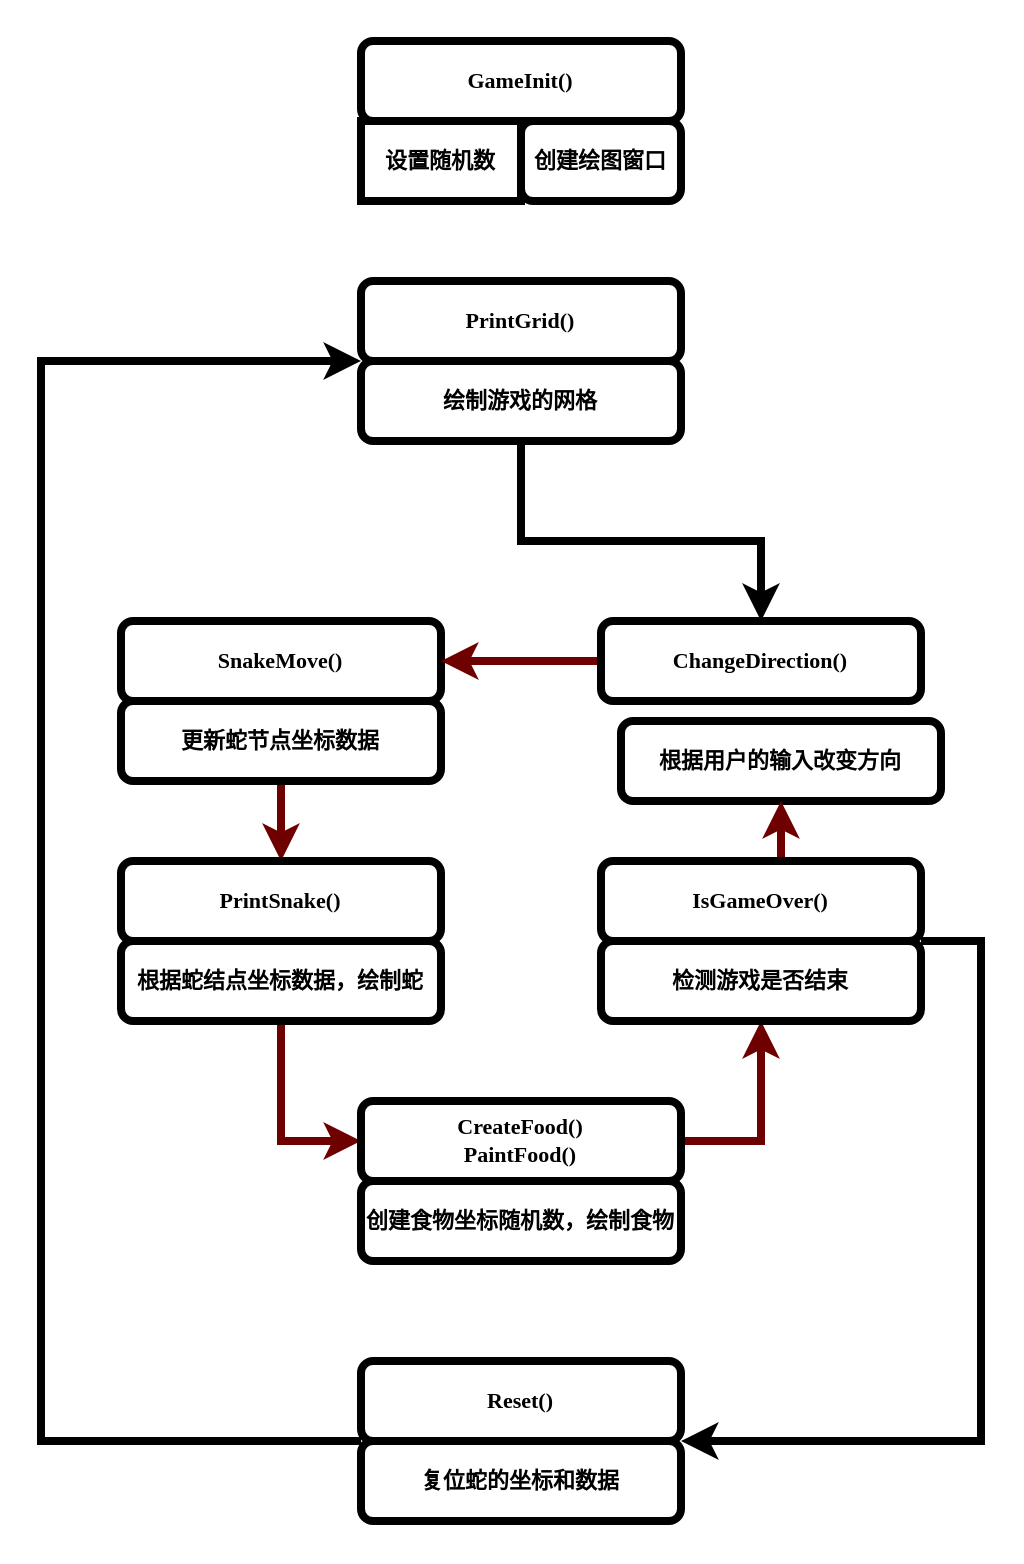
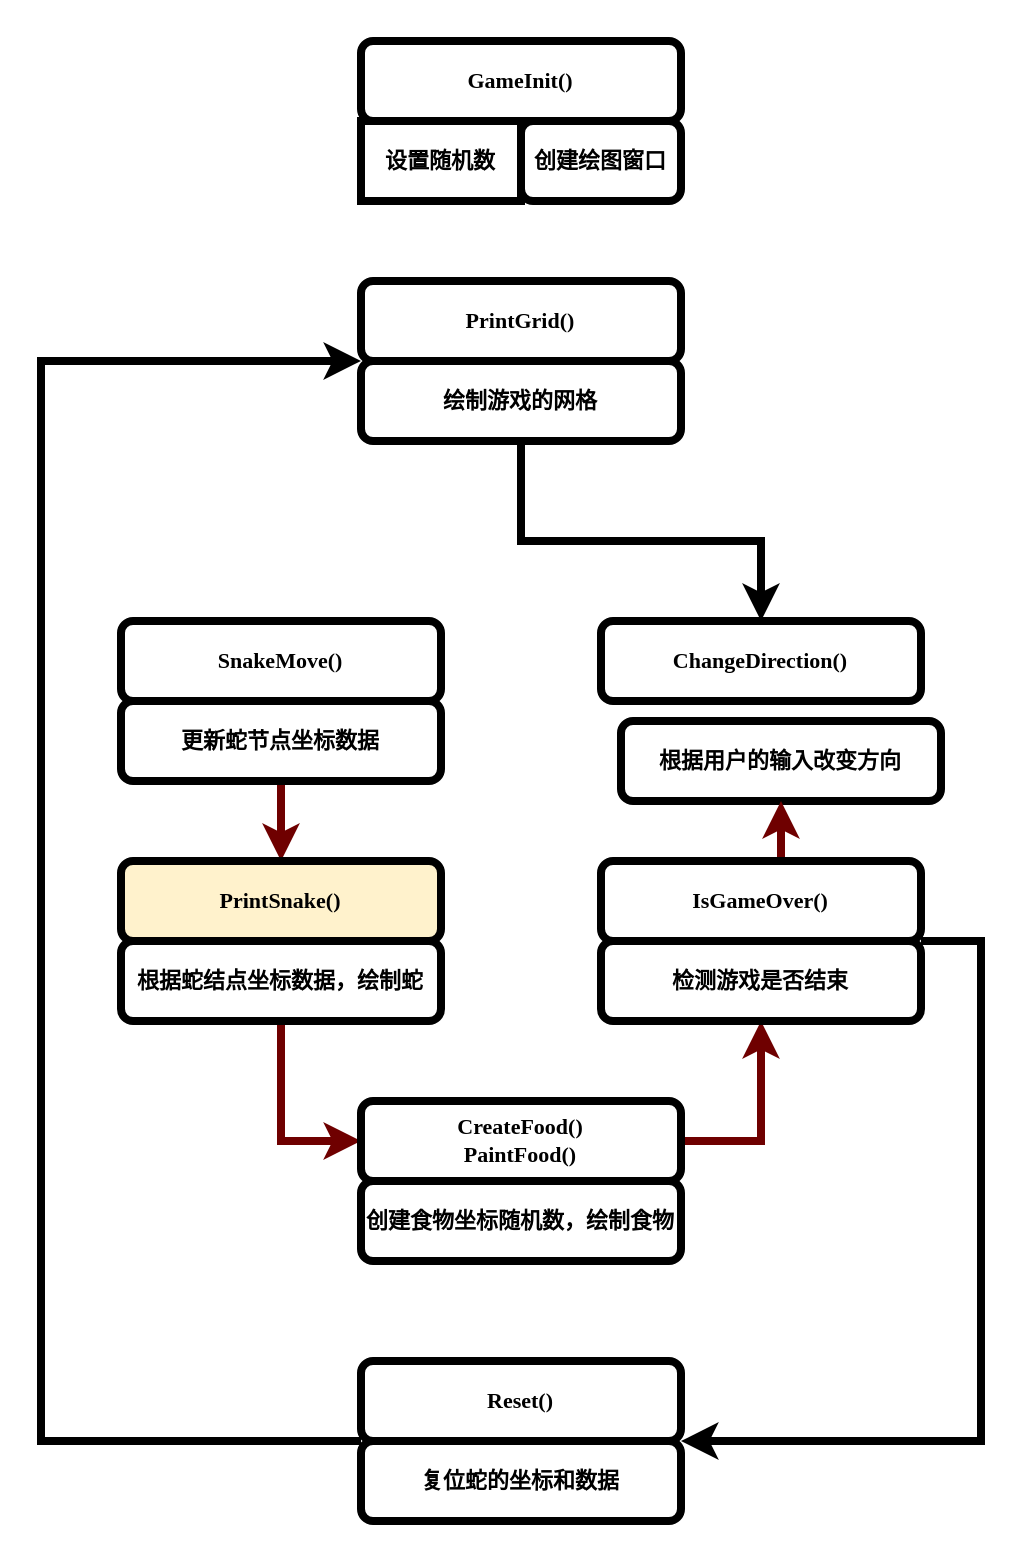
edge "ChangeDirection()" -> "SnakeMove()": removed
node "PrintSnake()": fillcolor #ffffff -> #fff2cc
